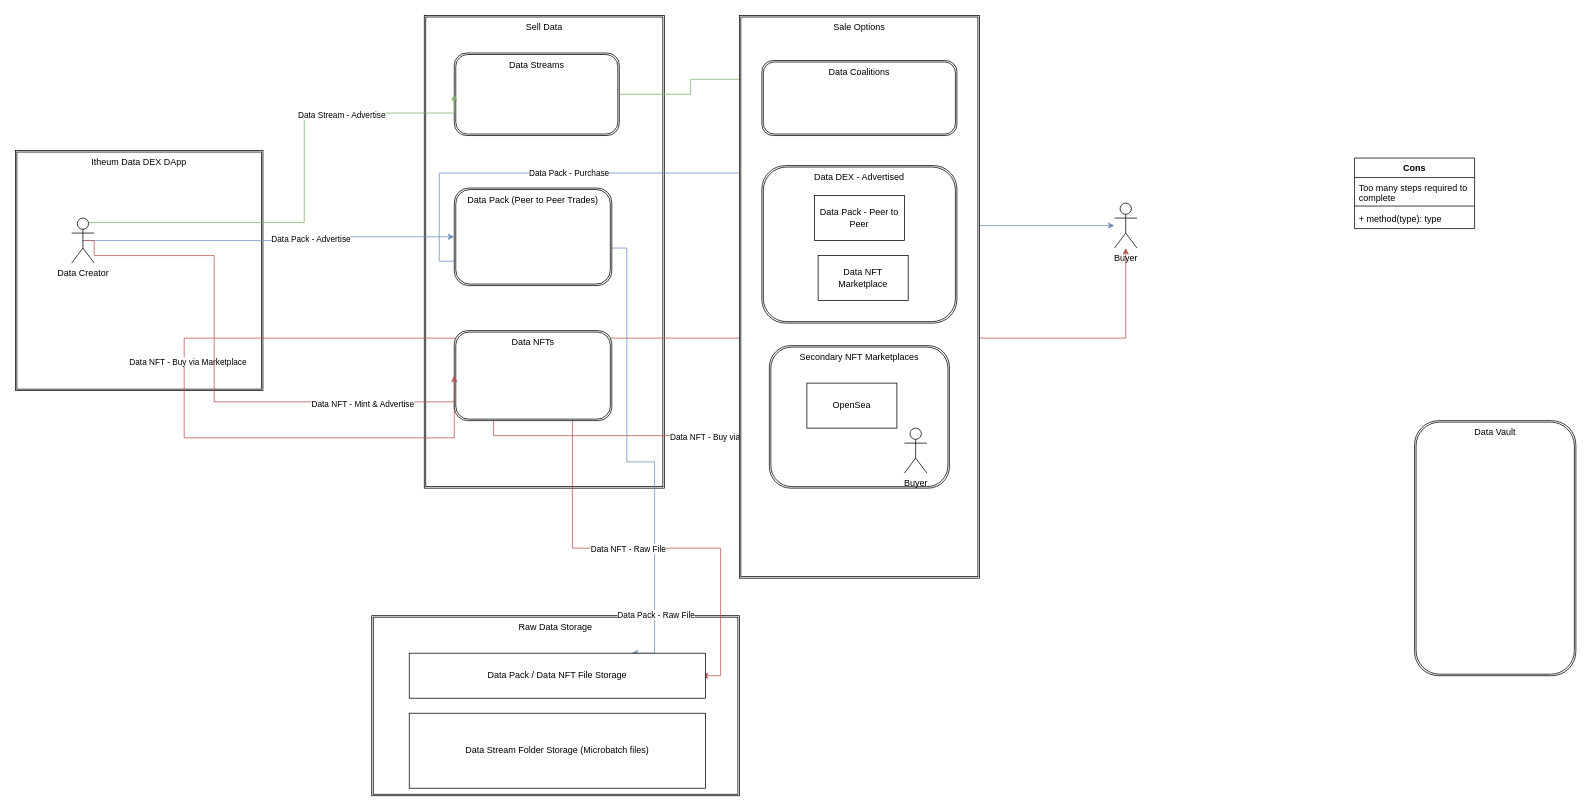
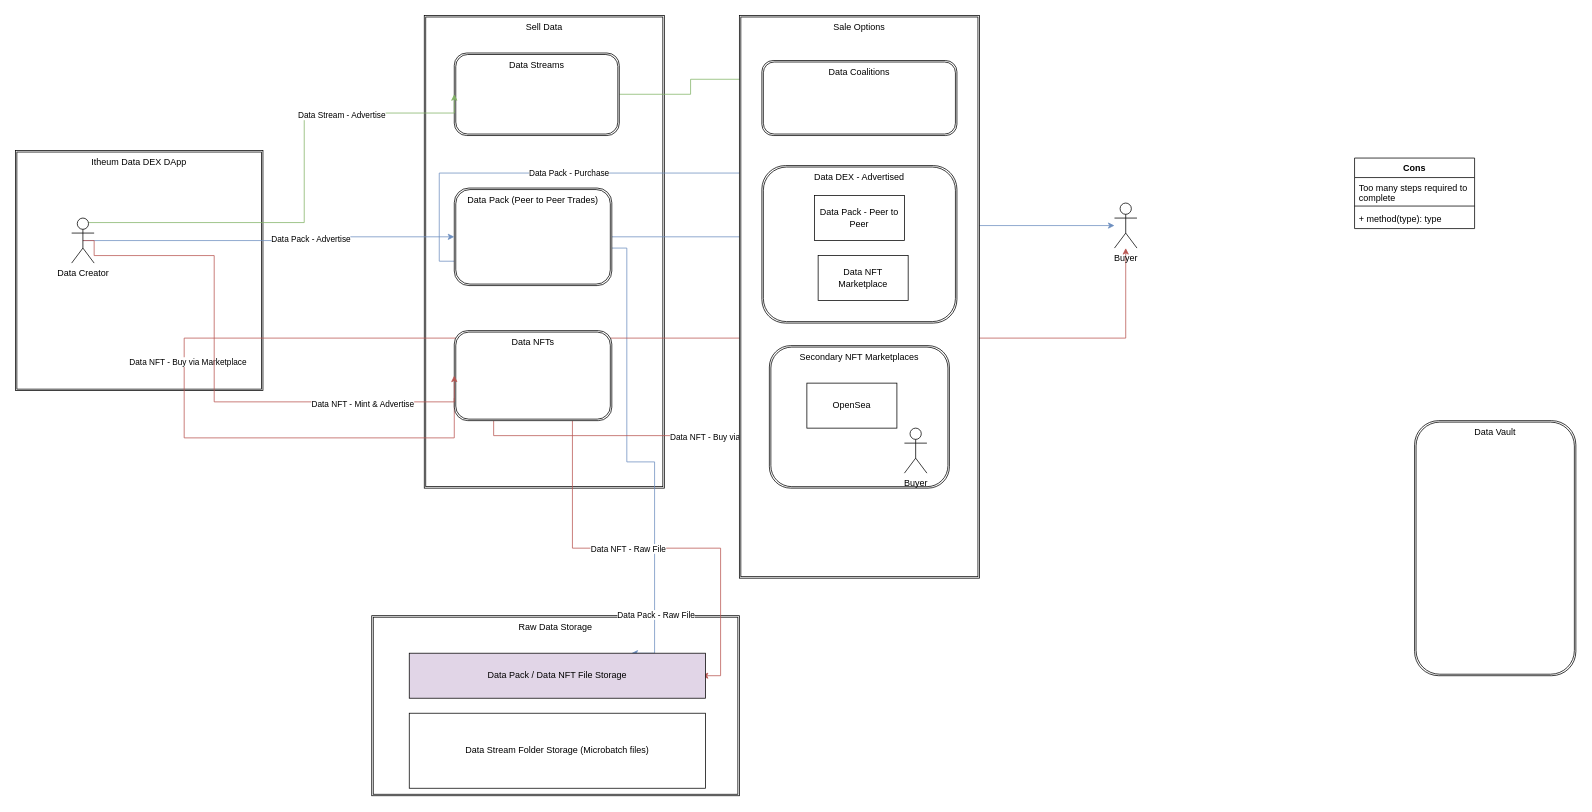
edge "Data Pack (Peer to Peer Trades)" -> "Data Coalitions": added
node "Data Pack / Data NFT File Storage": fillcolor #ffffff -> #e1d5e7
